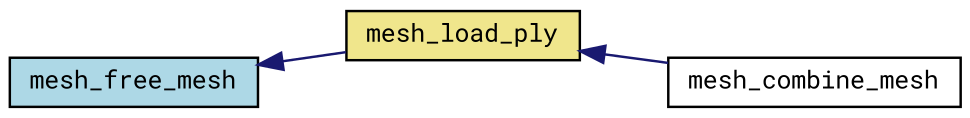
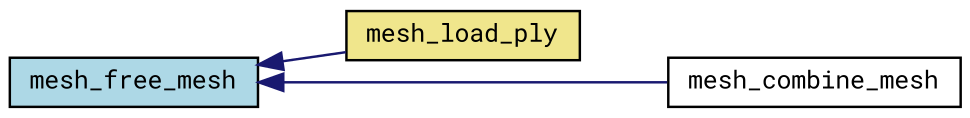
edge "mesh_combine_mesh" -> "mesh_load_ply": now "mesh_combine_mesh" -> "mesh_free_mesh"
